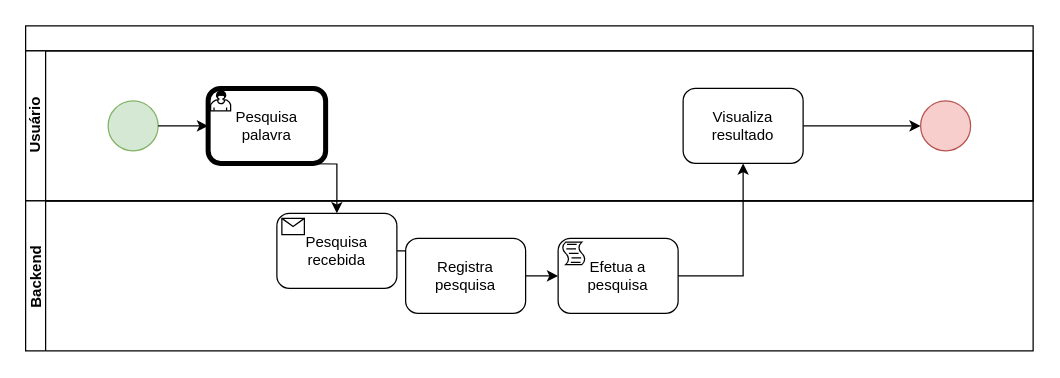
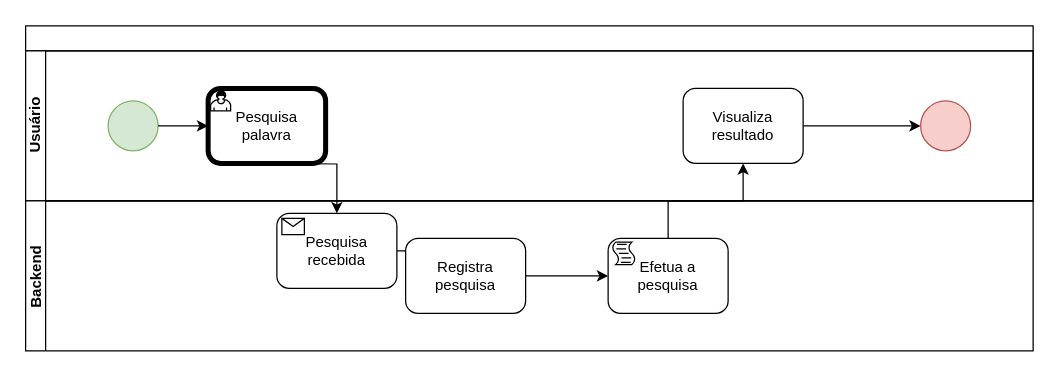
node "Efetua a pesquisa": moved (618, 276) -> (668, 276)
